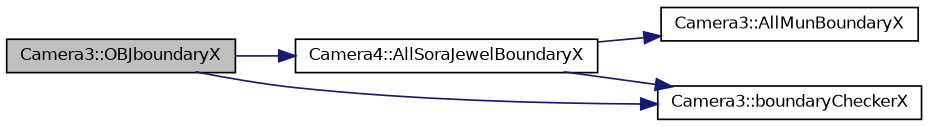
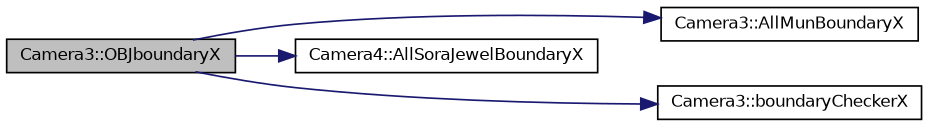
edge "Camera4::AllSoraJewelBoundaryX" -> "Camera3::AllMunBoundaryX": now "Camera3::OBJboundaryX" -> "Camera3::AllMunBoundaryX"
edge "Camera4::AllSoraJewelBoundaryX" -> "Camera3::boundaryCheckerX": removed
